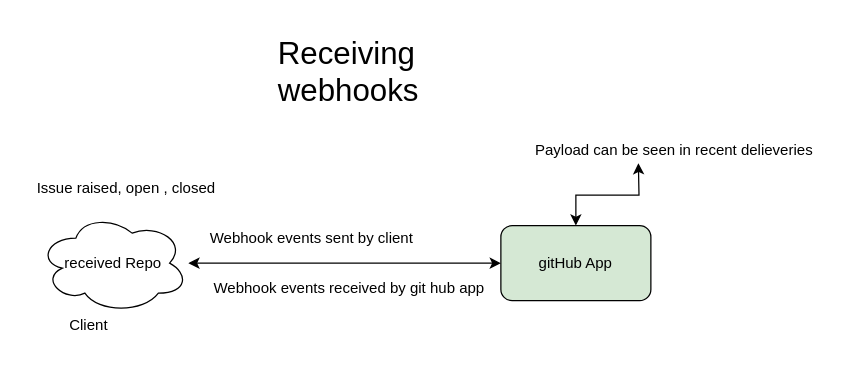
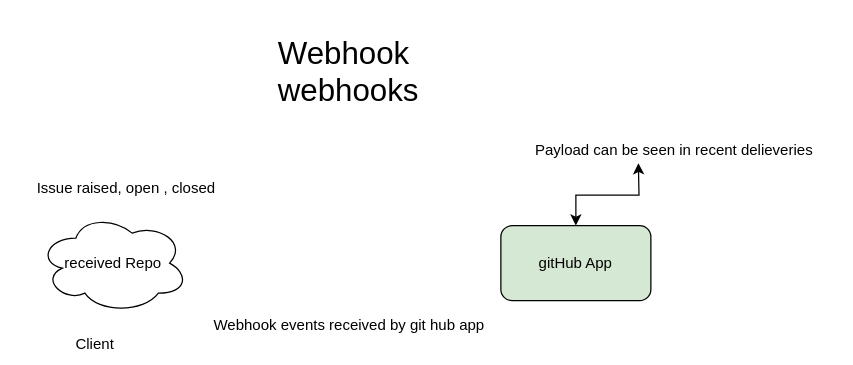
node "Receiving webhooks": label "Receiving webhooks" -> "Webhook webhooks"
node "Webhook events sent by client": removed
edge "received Repo" -- "gitHub App": removed
node "Webhook events received by git hub app": moved (351, 288) -> (351, 326)
node "Client": moved (88, 326) -> (94, 344)
